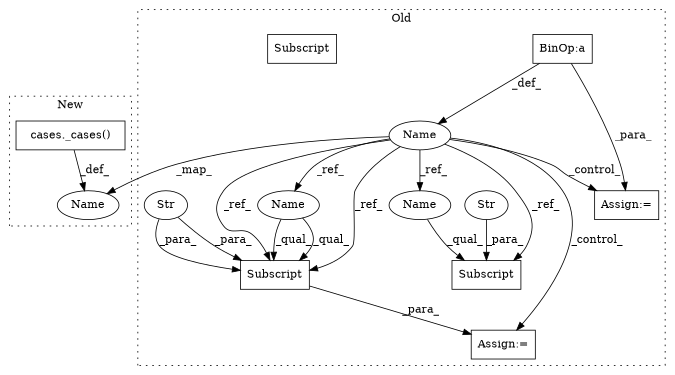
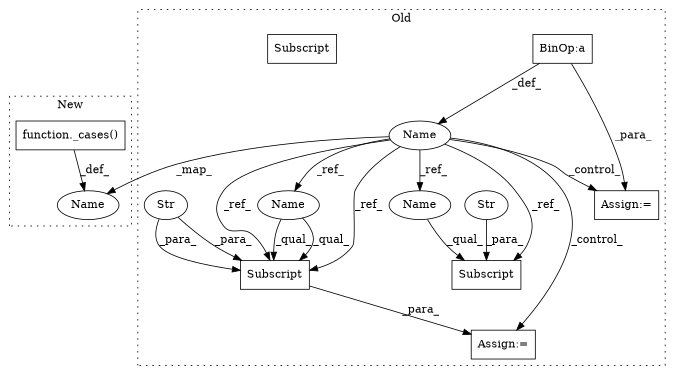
node "cases._cases()": label "cases._cases()" -> "function._cases()"
